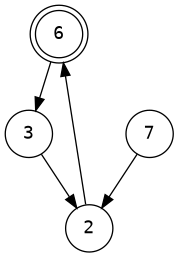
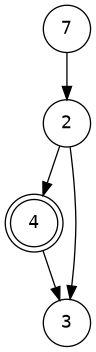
node "6": label "6" -> "4"
edge "3" -> "2": reversed
